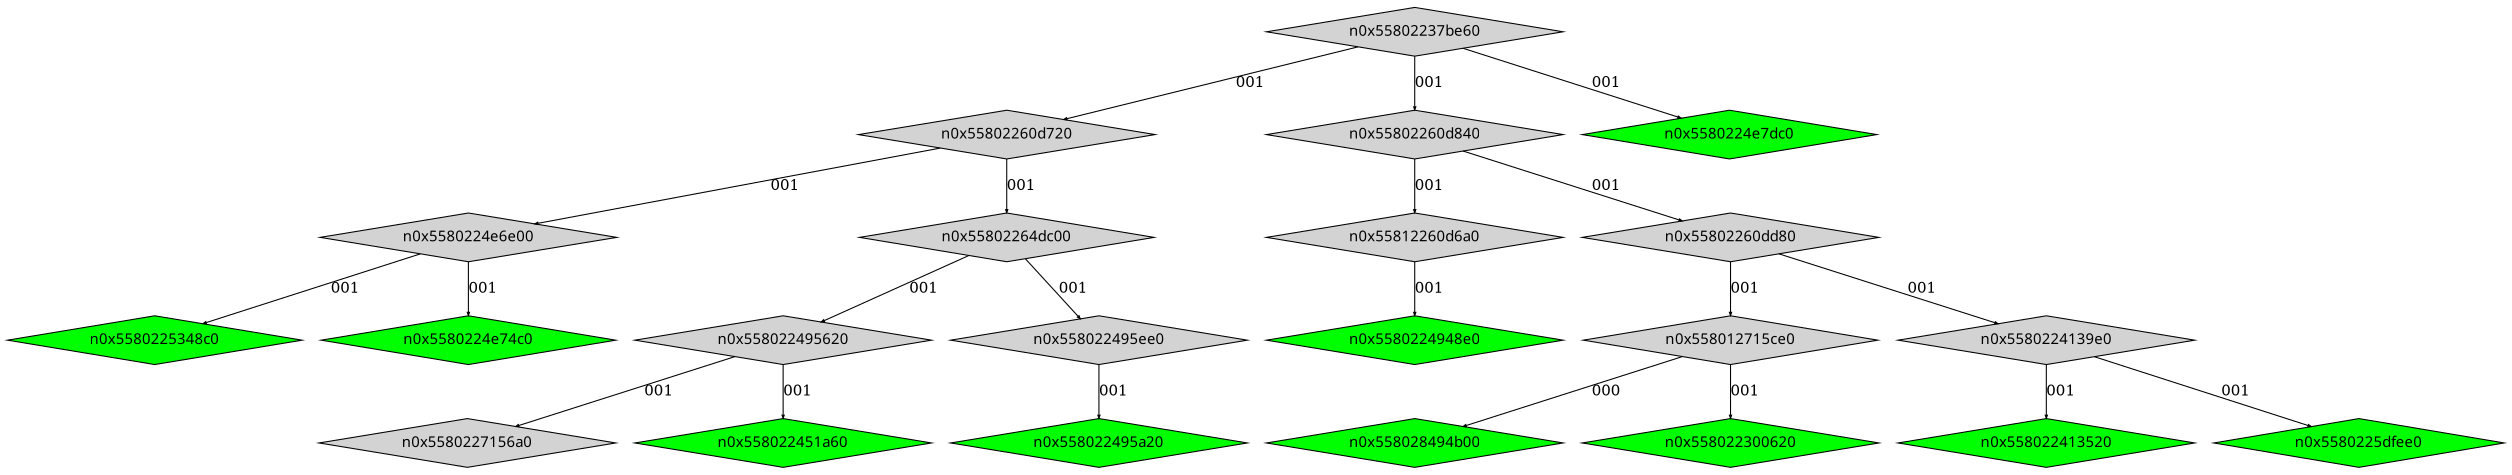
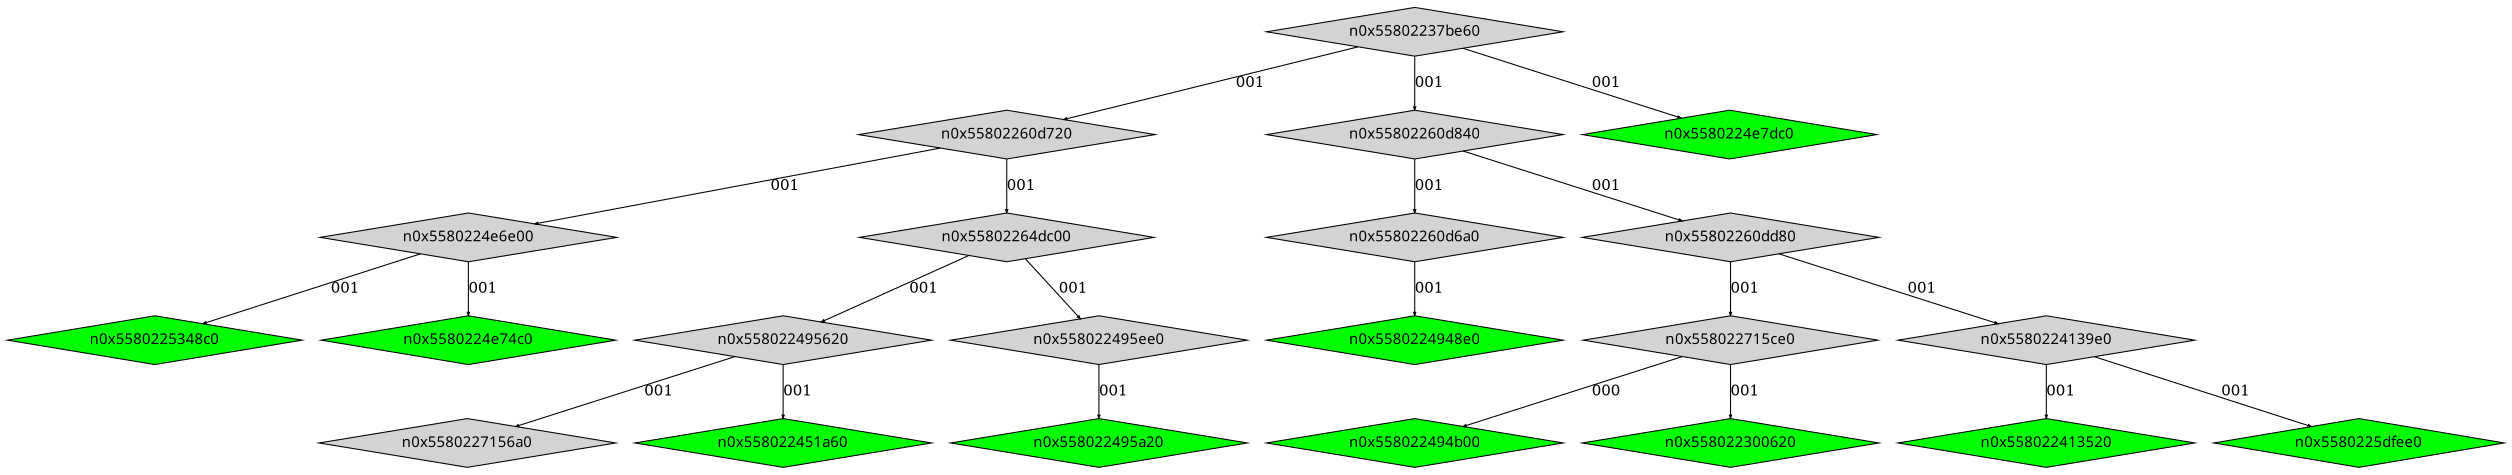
node "n0x55812260d6a0": label "n0x55812260d6a0" -> "n0x55802260d6a0"
node "n0x558012715ce0": label "n0x558012715ce0" -> "n0x558022715ce0"
node "n0x558028494b00": label "n0x558028494b00" -> "n0x558022494b00"
